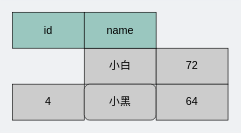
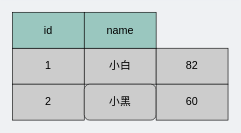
node "1": added
node "72": label "72" -> "82"
node "4": label "4" -> "2"
node "64": label "64" -> "60"
